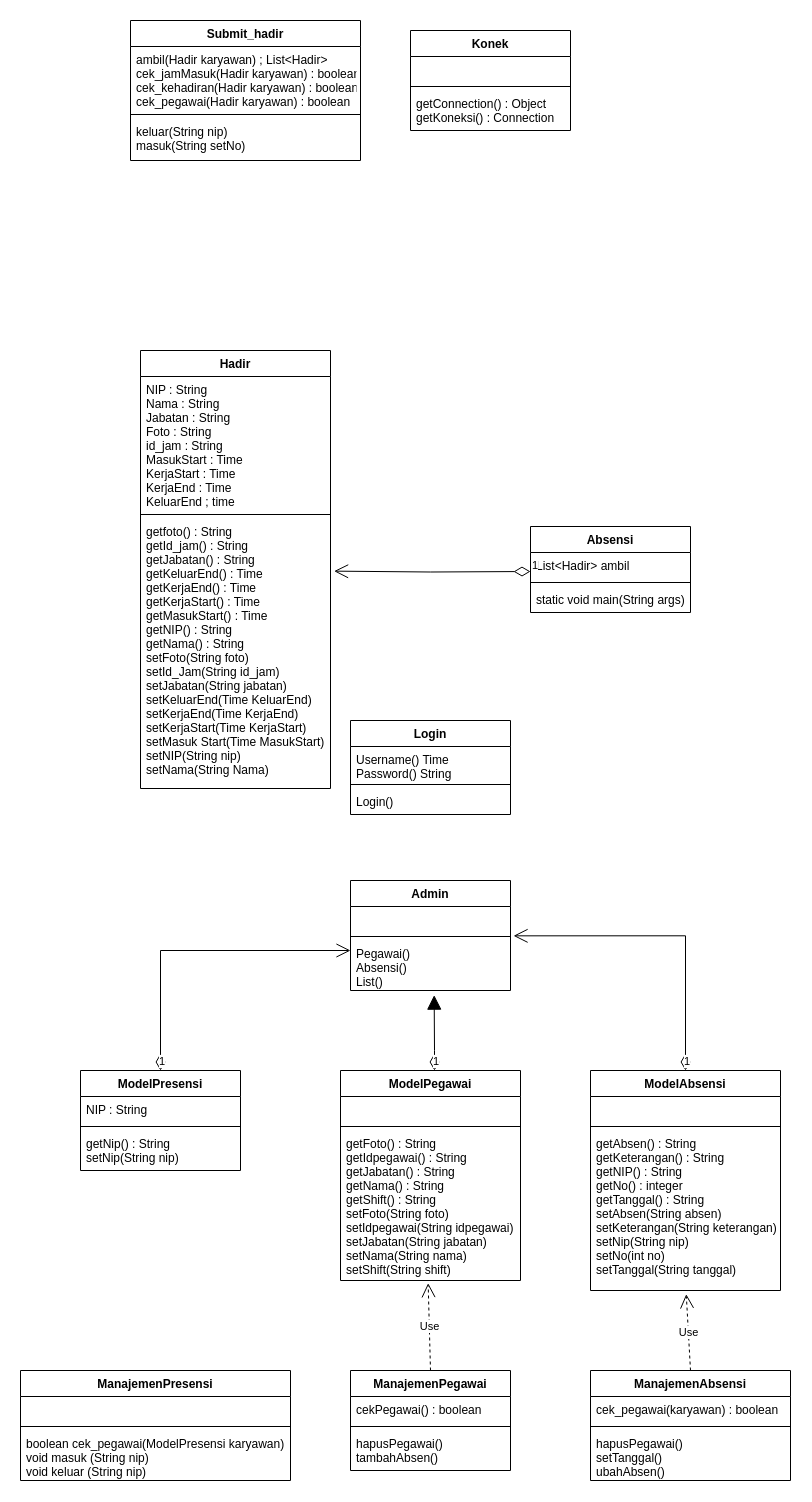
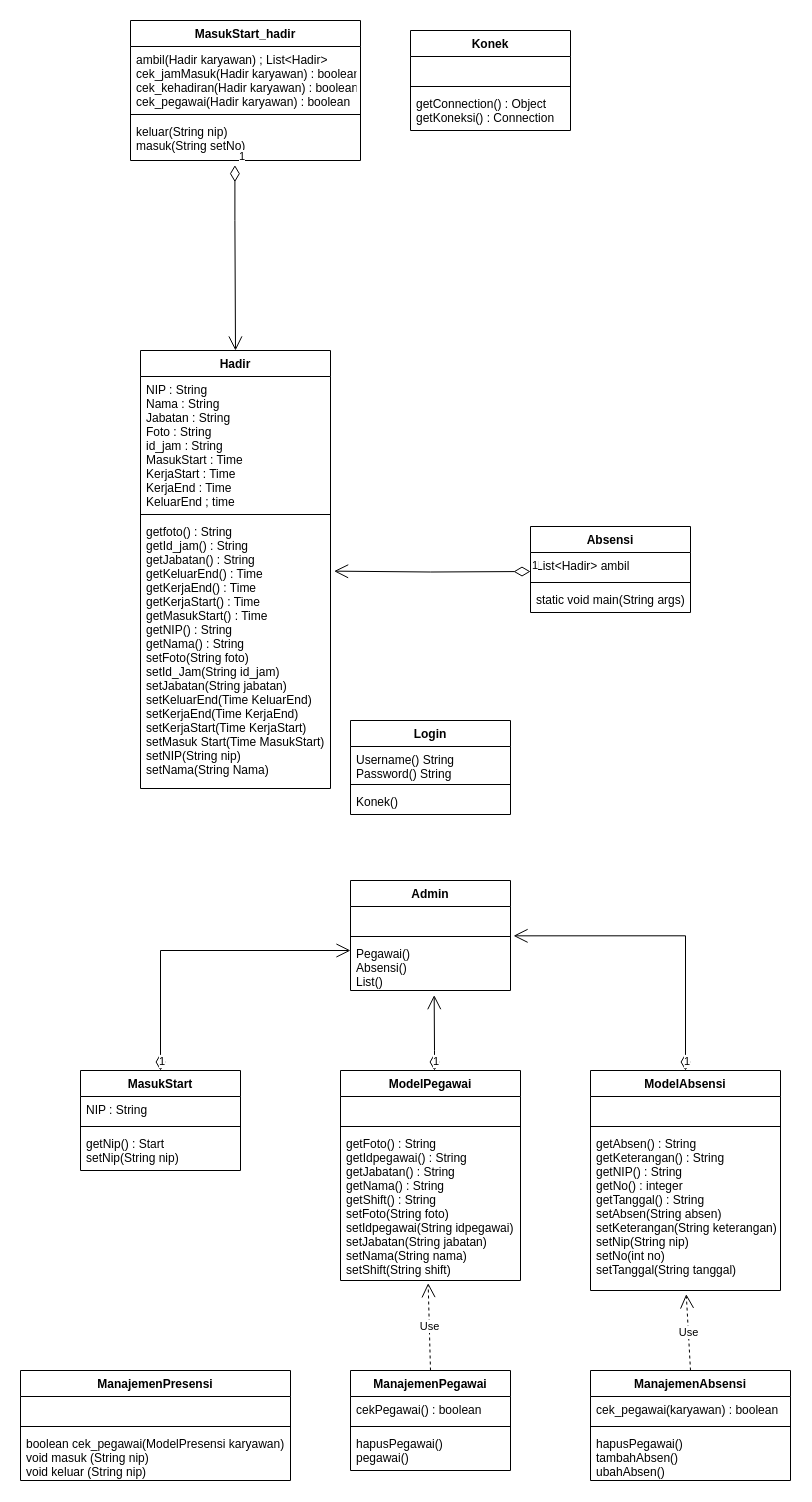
node "Submit_hadir": label "Submit_hadir" -> "MasukStart_hadir"
edge "keluar(String nip) masuk(String setNo)" -- "Hadir": added, label "1"
node "Username() Time Password() String": label "Username() Time Password() String" -> "Username() String Password() String"
node "Login()": label "Login()" -> "Konek()"
edge "Pegawai() Absensi() List()" -- "ModelPegawai": arrowhead block -> open
node "ModelPresensi": label "ModelPresensi" -> "MasukStart"
node "getNip() : String setNip(String nip)": label "getNip() : String setNip(String nip)" -> "getNip() : Start setNip(String nip)"
node "hapusPegawai() tambahAbsen()": label "hapusPegawai() tambahAbsen()" -> "hapusPegawai() pegawai()"
node "hapusPegawai() setTanggal() ubahAbsen()": label "hapusPegawai() setTanggal() ubahAbsen()" -> "hapusPegawai() tambahAbsen() ubahAbsen()"
